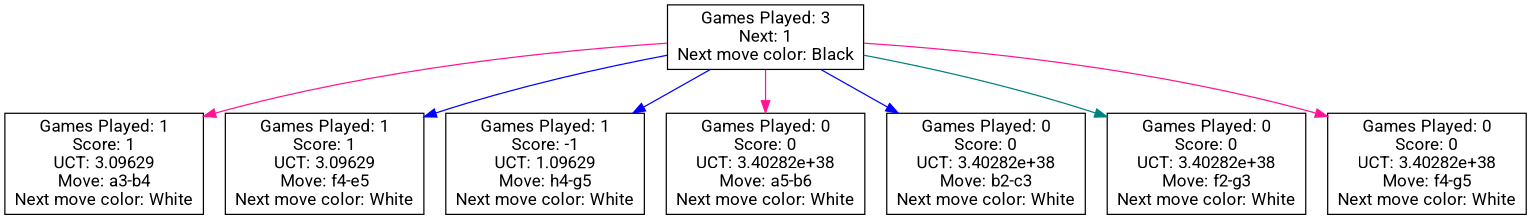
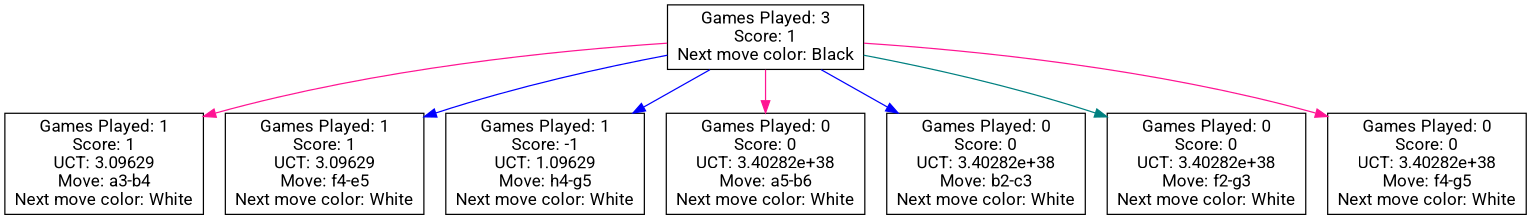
node "Games Played: 3 Next: 1 Next move color: Black": label "Games Played: 3 Next: 1 Next move color: Black" -> "Games Played: 3 Score: 1 Next move color: Black"
